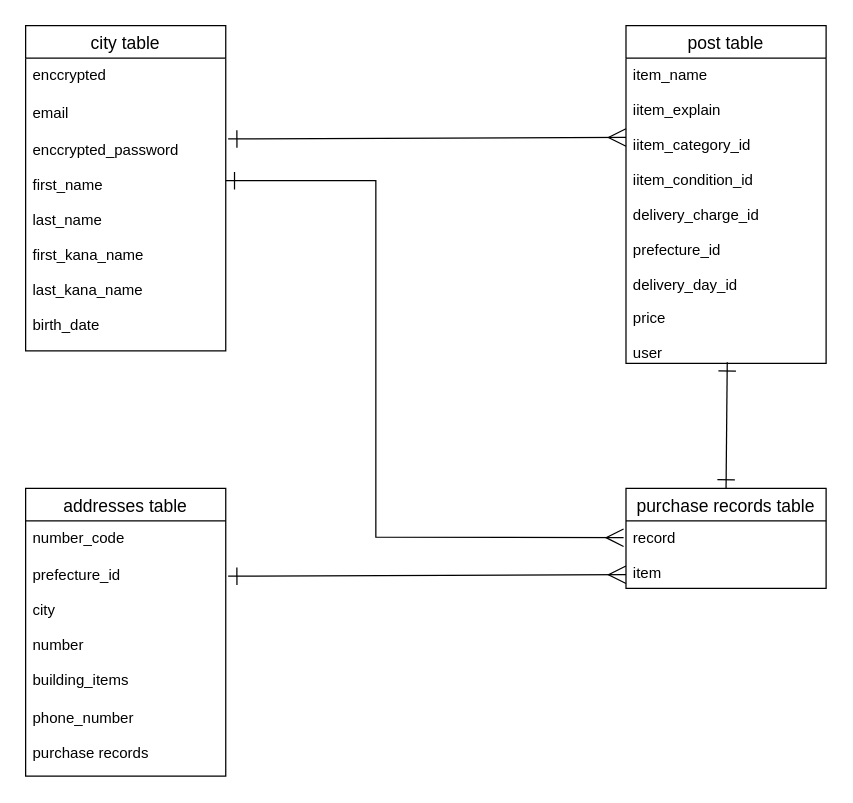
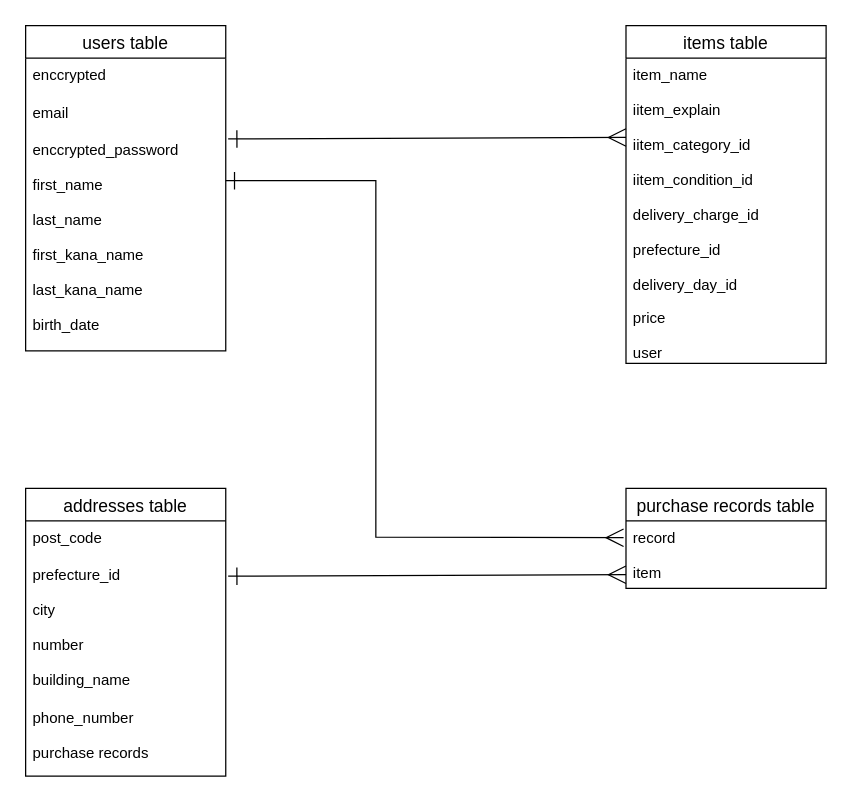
node "city table": label "city table" -> "users table"
node "post table": label "post table" -> "items table"
edge "price user" -- "purchase records table": removed
node "number_code": label "number_code" -> "post_code"
node "prefecture_id city number building_items": label "prefecture_id city number building_items" -> "prefecture_id city number building_name"
